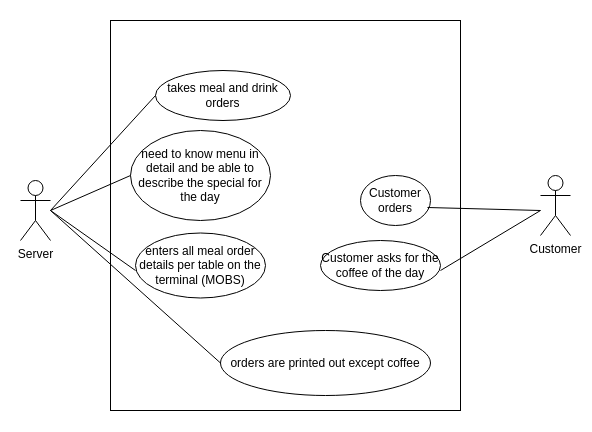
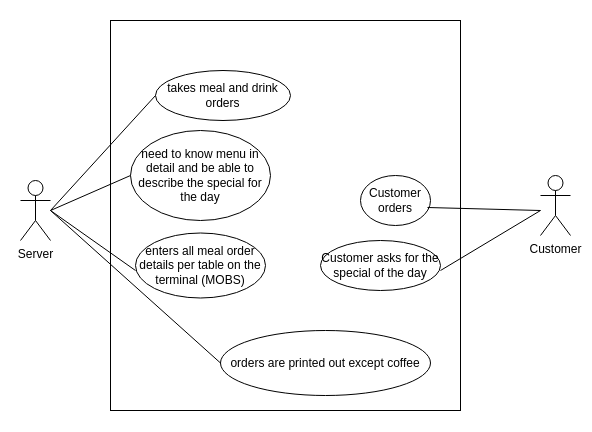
node "Customer asks for the coffee of the day": label "Customer asks for the coffee of the day" -> "Customer asks for the special of the day"
